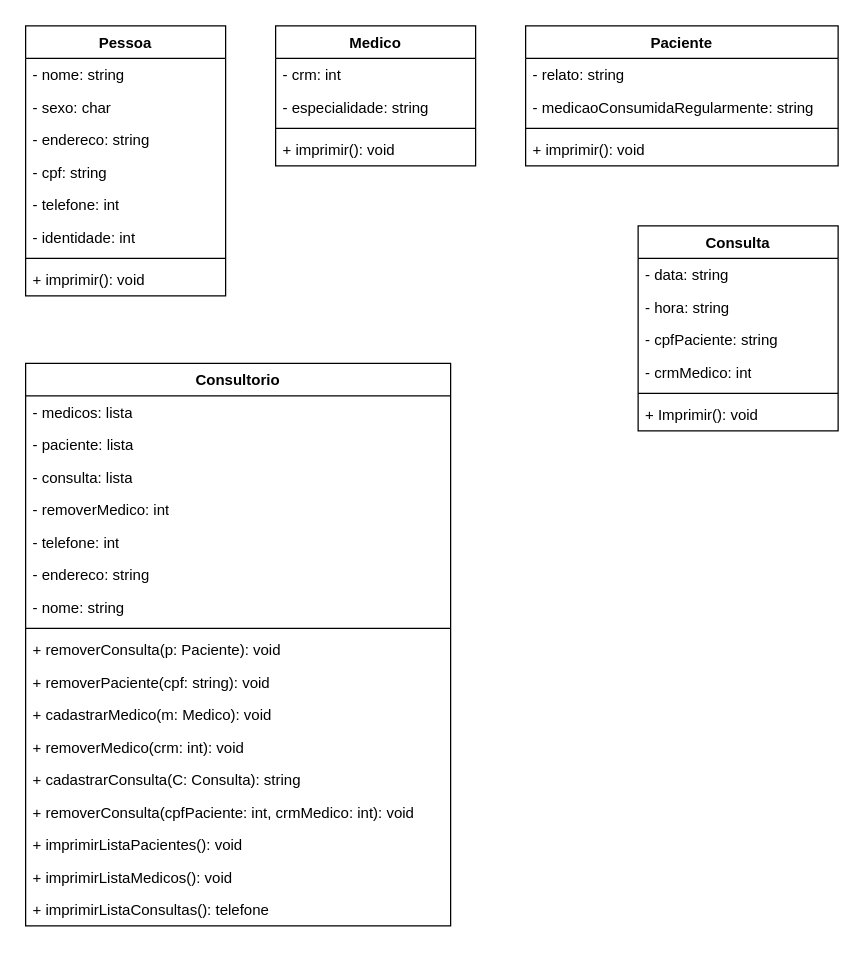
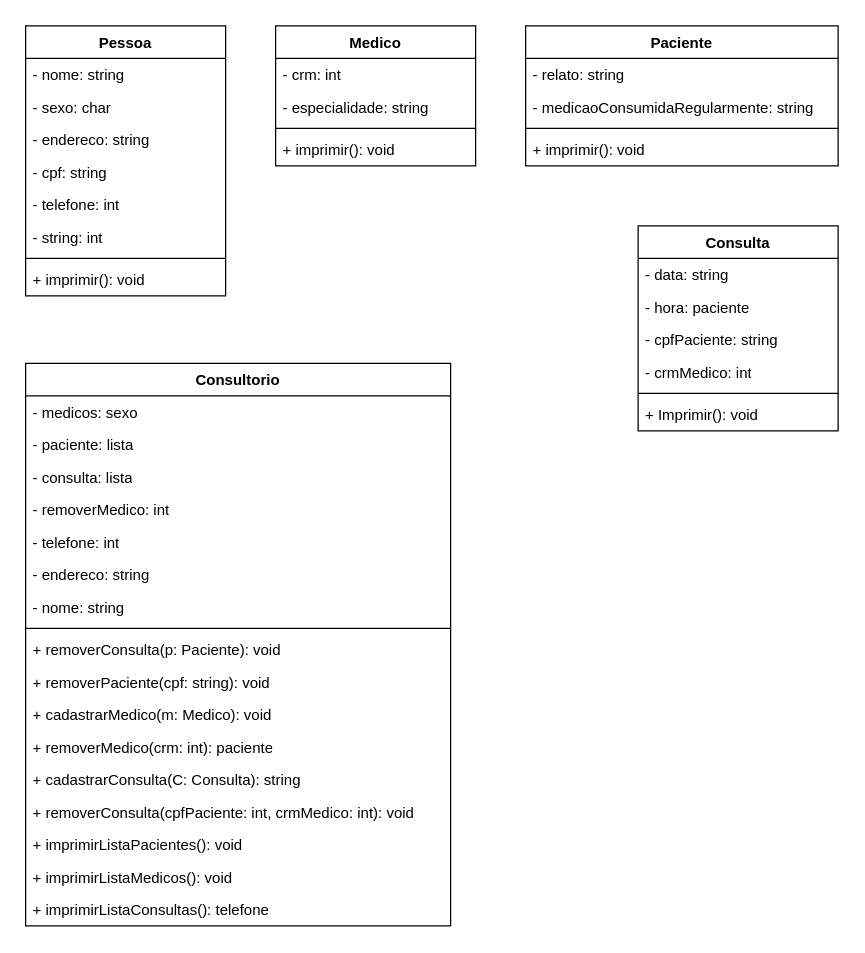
node "- identidade: int": label "- identidade: int" -> "- string: int"
node "- hora: string": label "- hora: string" -> "- hora: paciente"
node "- medicos: lista": label "- medicos: lista" -> "- medicos: sexo"
node "+ removerMedico(crm: int): void": label "+ removerMedico(crm: int): void" -> "+ removerMedico(crm: int): paciente"
